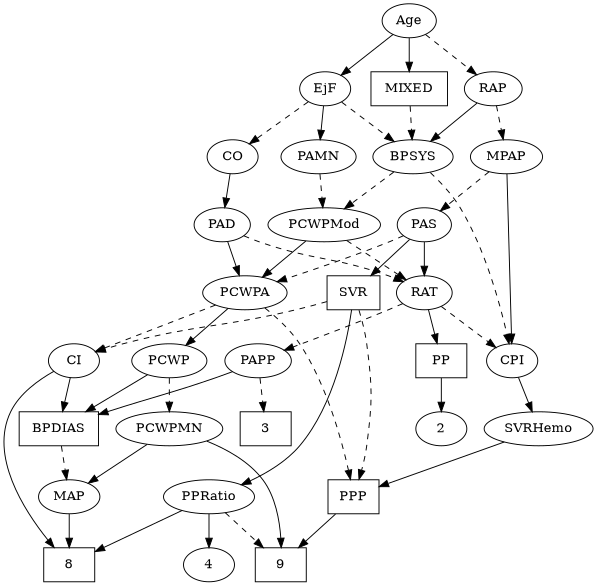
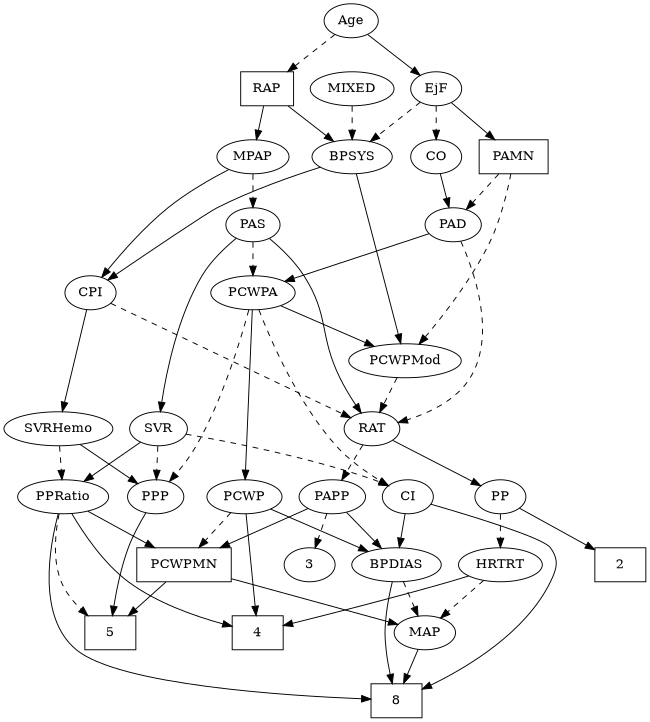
edge "Age" -> "MIXED": removed
node "MIXED": shape box -> ellipse
node "RAP": shape ellipse -> box
edge "RAP" -> "MPAP": style dashed -> solid
node "PAMN": shape ellipse -> box
edge "BPSYS" -> "PCWPMod": style dashed -> solid
edge "PAMN" -> "PAD": added
edge "BPSYS" -> "CPI": style dashed -> solid
edge "PCWPMod" -> "PCWPA": reversed
node "SVR": shape box -> ellipse
edge "RAT" -> "CPI": reversed
node "PP": shape box -> ellipse
node "BPDIAS": shape box -> ellipse
node "PCWPMN": shape ellipse -> box
node "3": shape box -> ellipse
node "2": shape ellipse -> box
edge "SVRHemo" -> "PPRatio": added
node "PPP": shape box -> ellipse
edge "PAPP" -> "PCWPMN": added
edge "PPRatio" -> "PCWPMN": added
edge "PCWP" -> "4": added
node "4": shape ellipse -> box
node "9": label "9" -> "5"
node "HRTRT": added
edge "BPDIAS" -> "8": added
